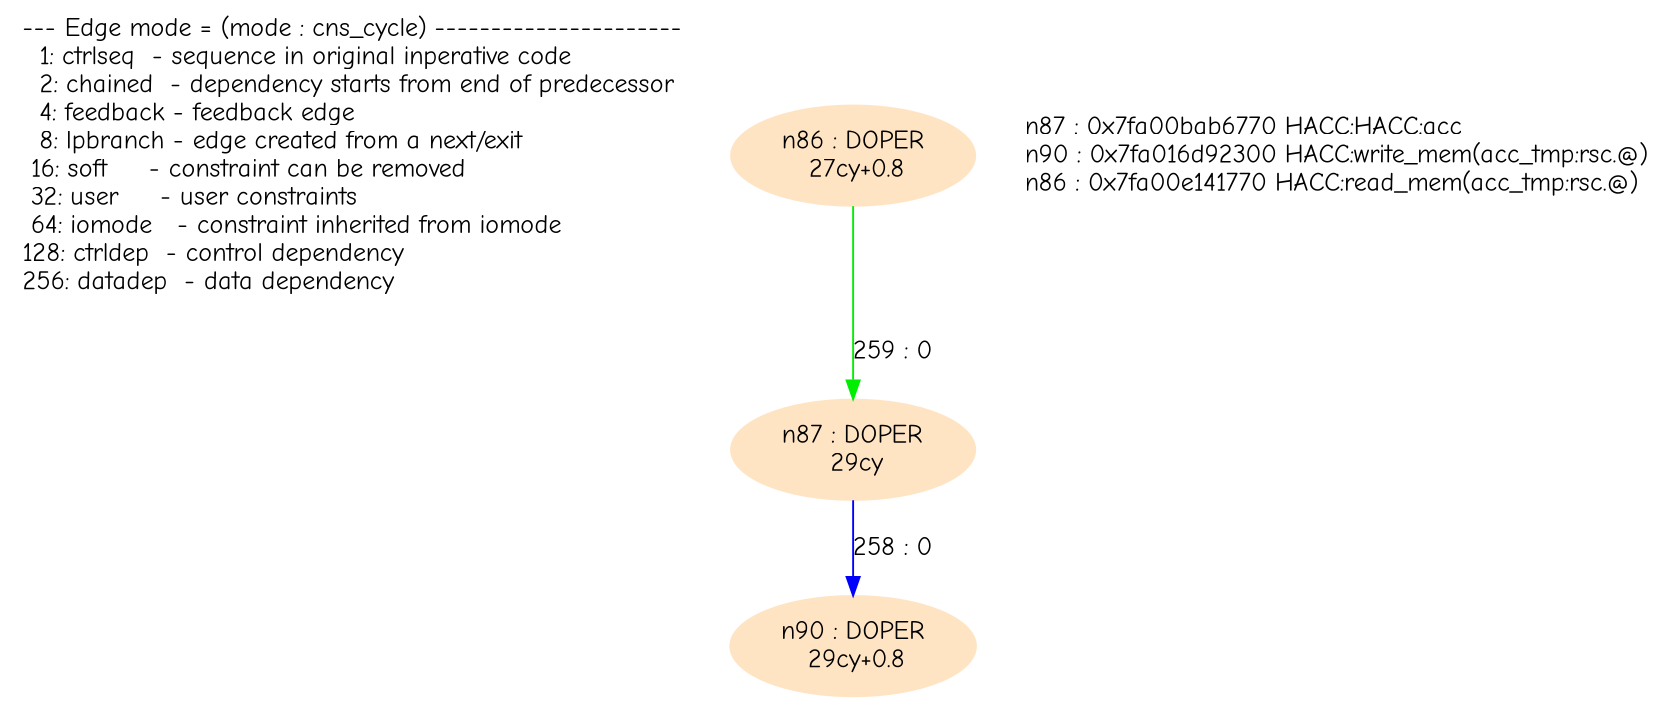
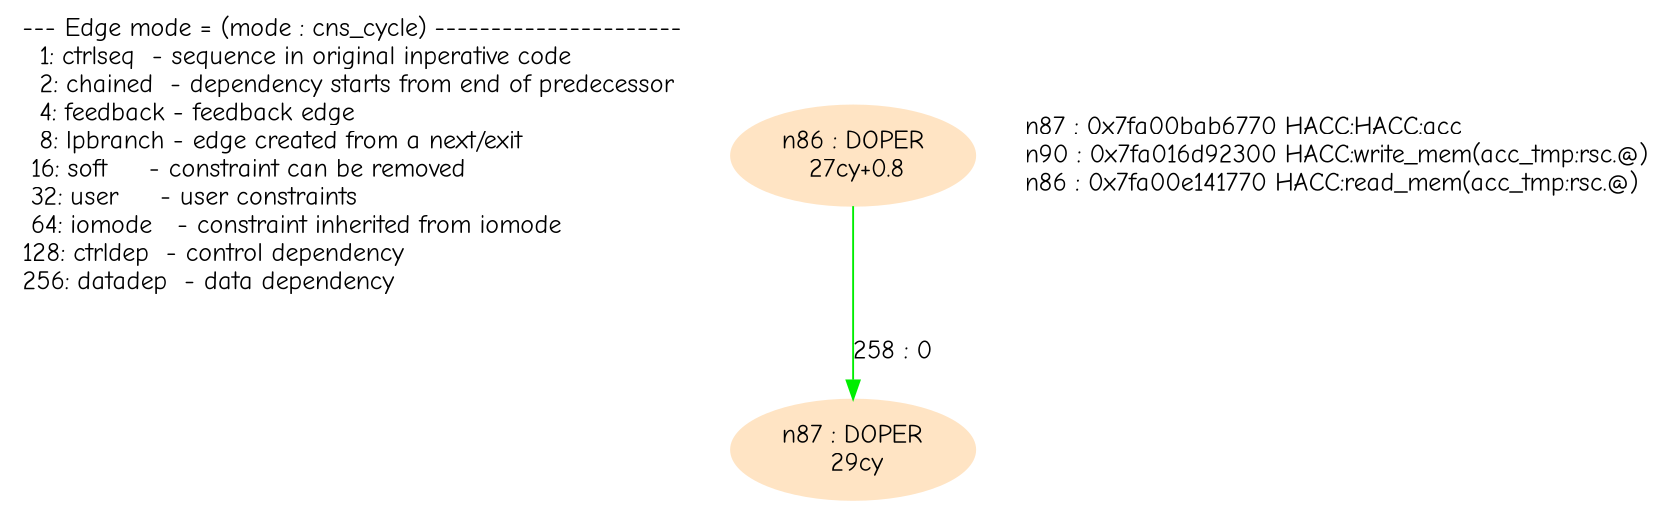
edge "n86 : DOPER 27cy+0.8" -> "n87 : DOPER 29cy": label "259 : 0" -> "258 : 0"
node "n90 : DOPER 29cy+0.8": removed
